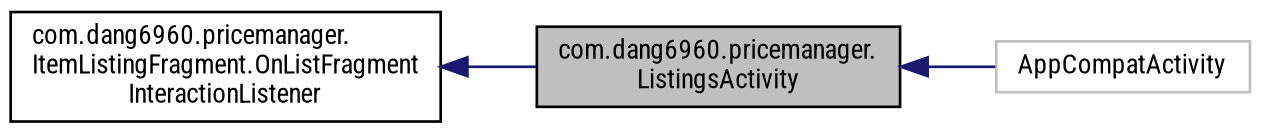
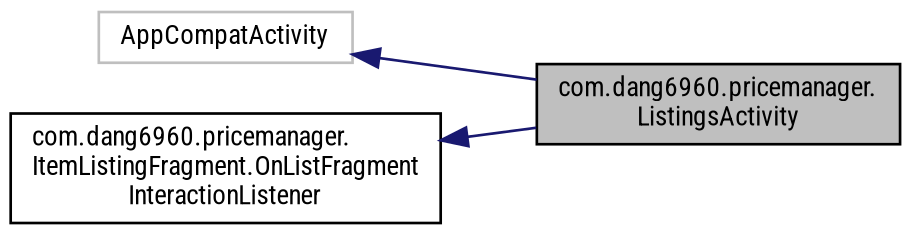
edge "AppCompatActivity" -> "com.dang6960.pricemanager. ListingsActivity": reversed
